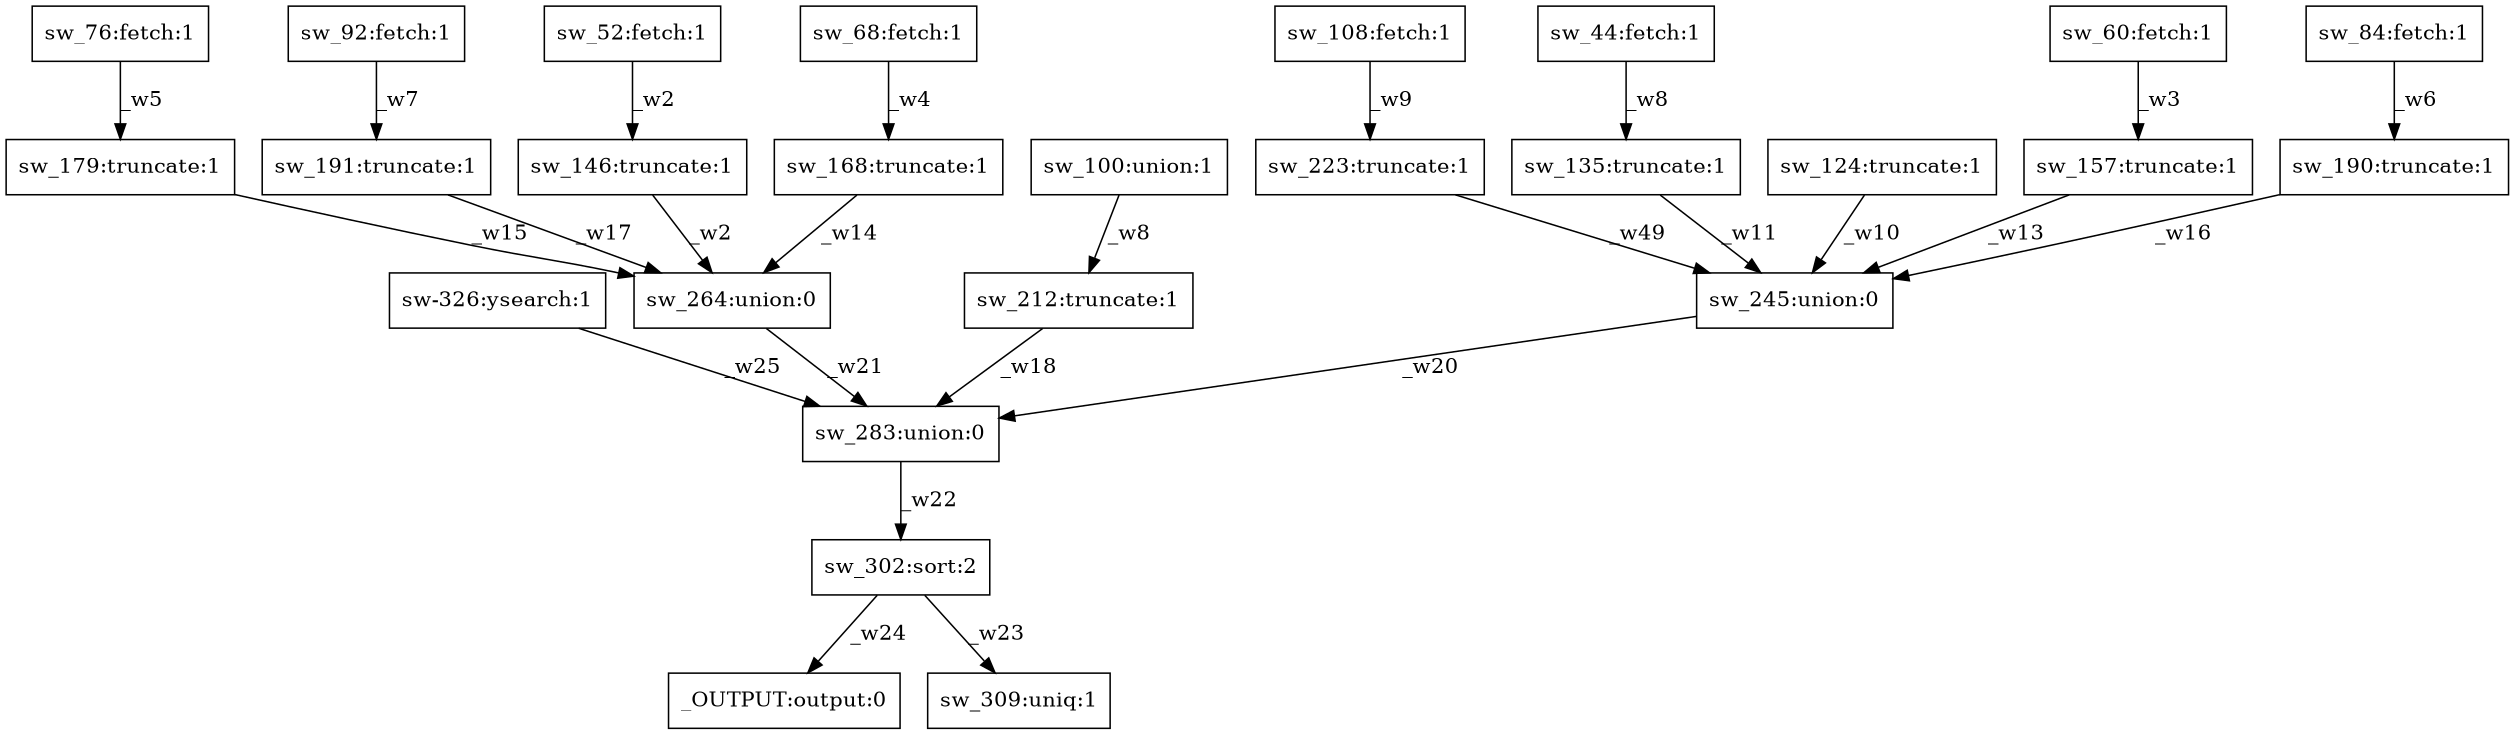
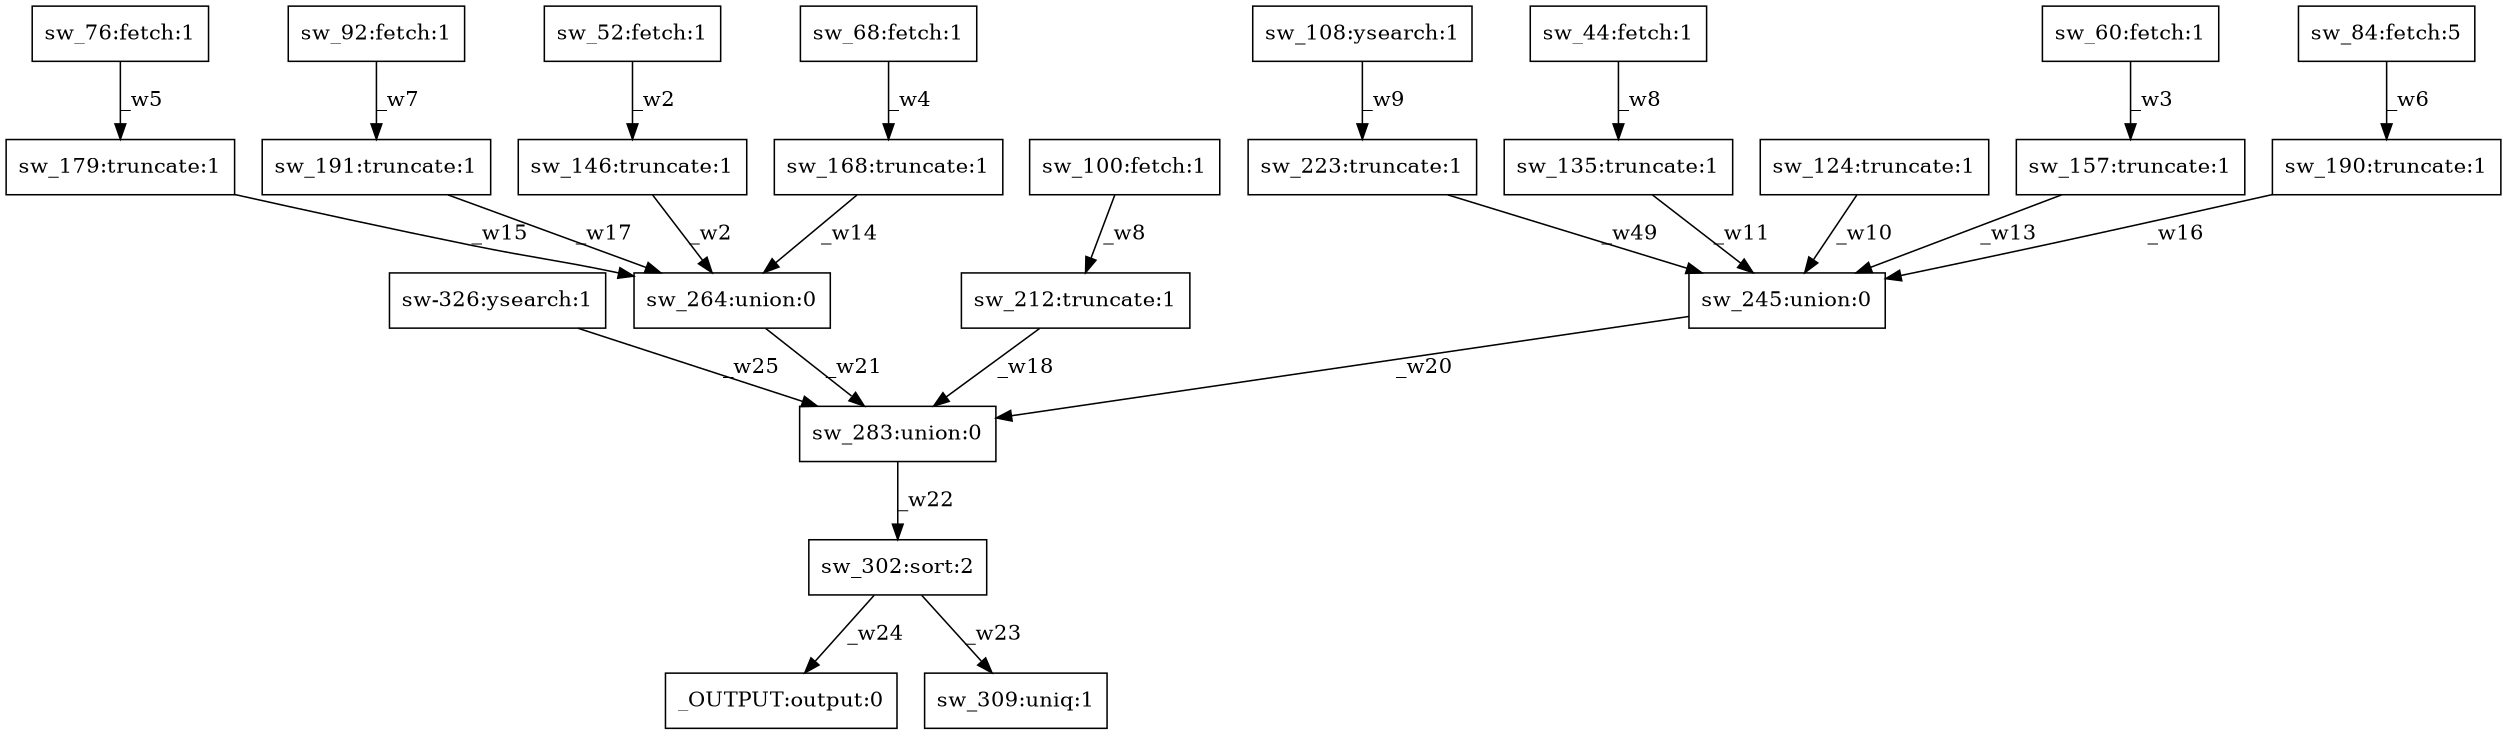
node "sw_108:fetch:1": label "sw_108:fetch:1" -> "sw_108:ysearch:1"
node "sw_84:fetch:1": label "sw_84:fetch:1" -> "sw_84:fetch:5"
node "sw_100:union:1": label "sw_100:union:1" -> "sw_100:fetch:1"
